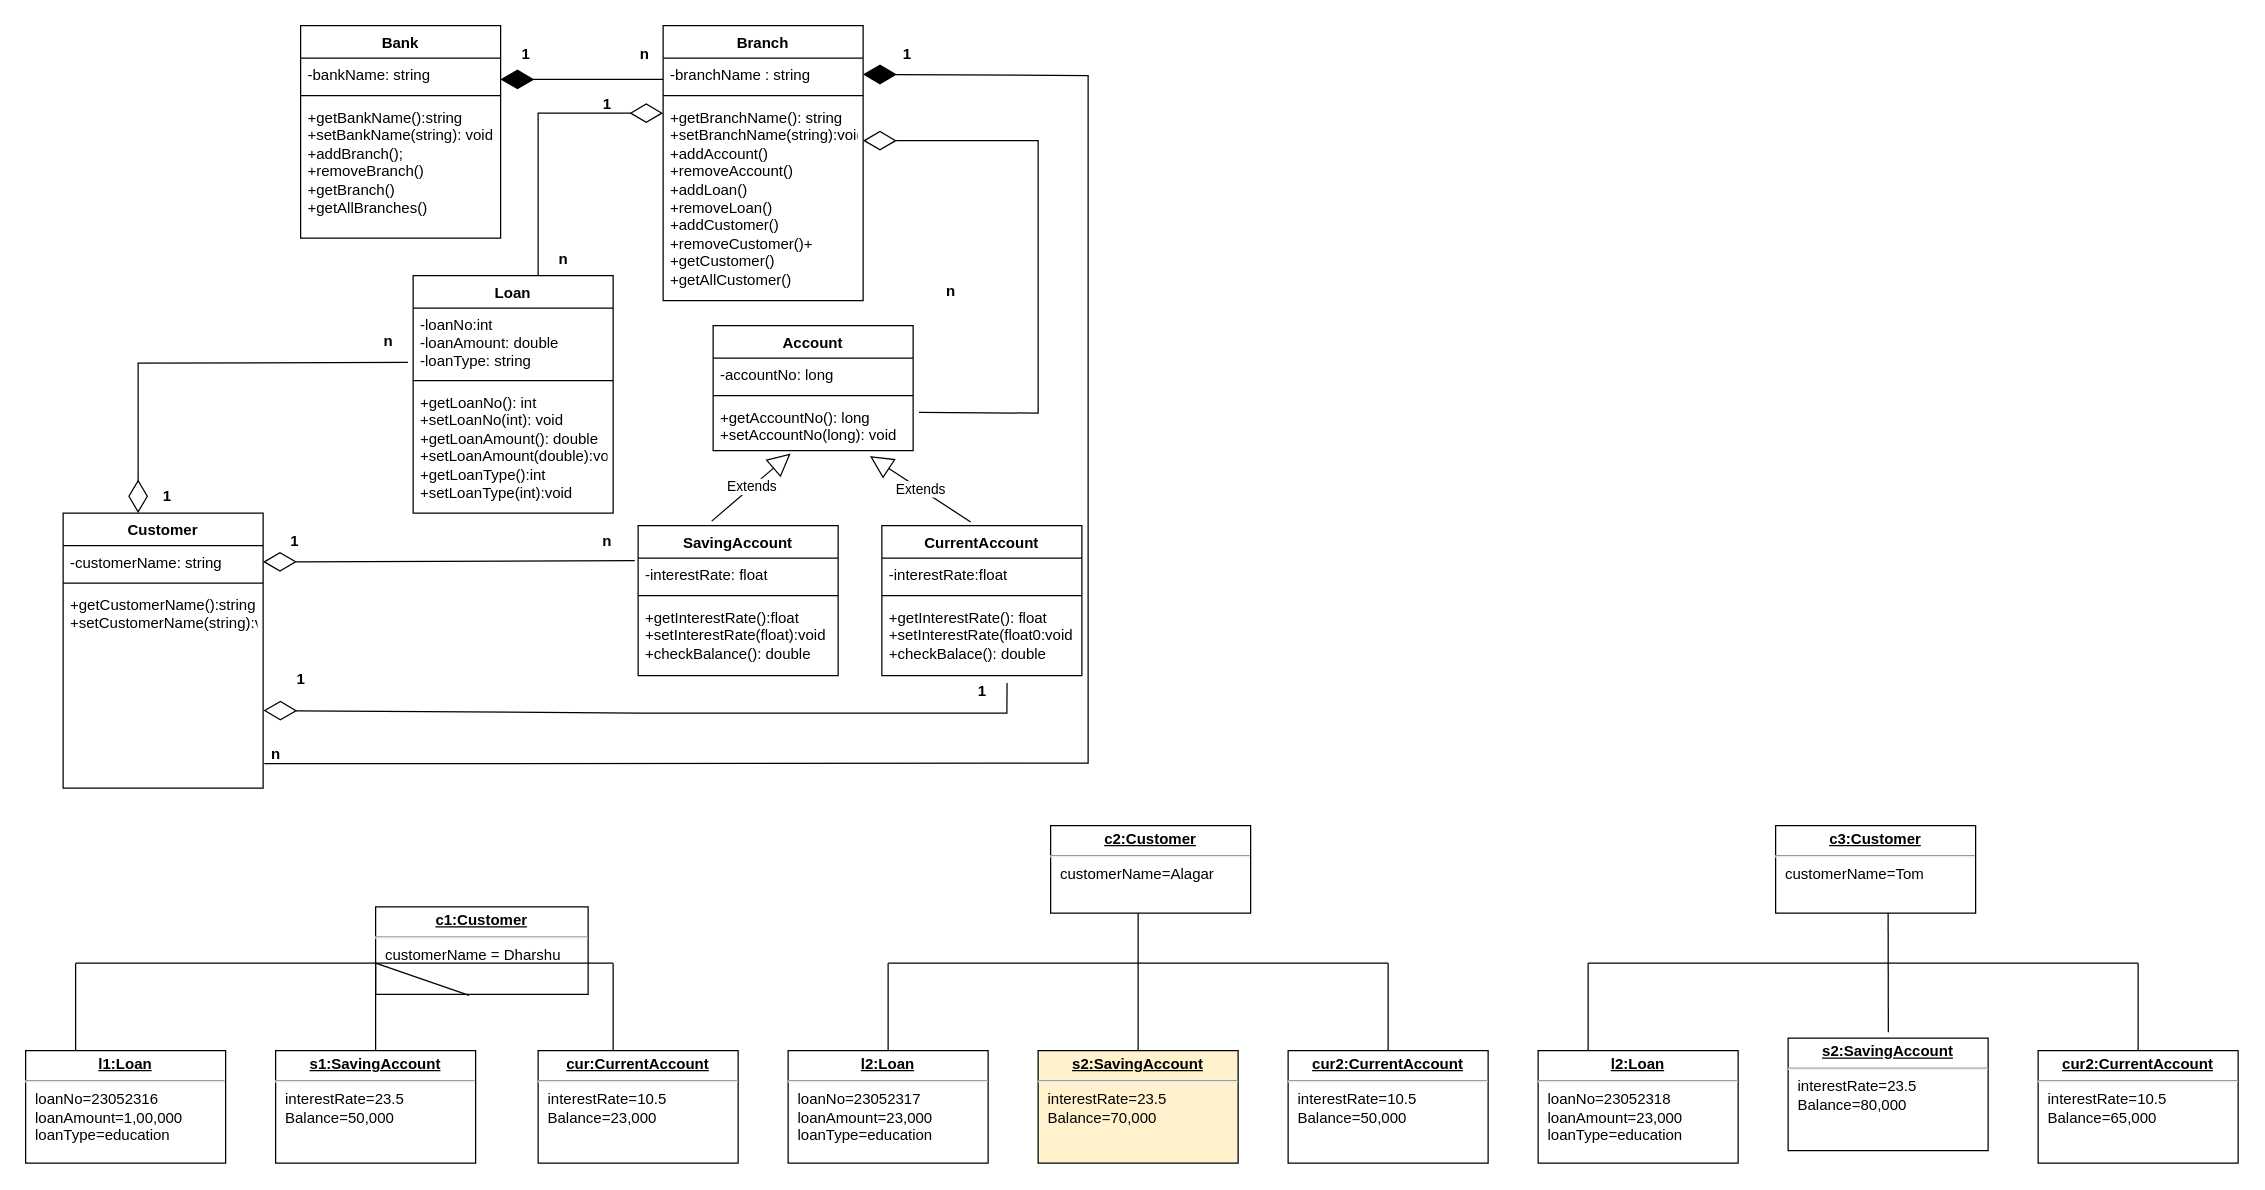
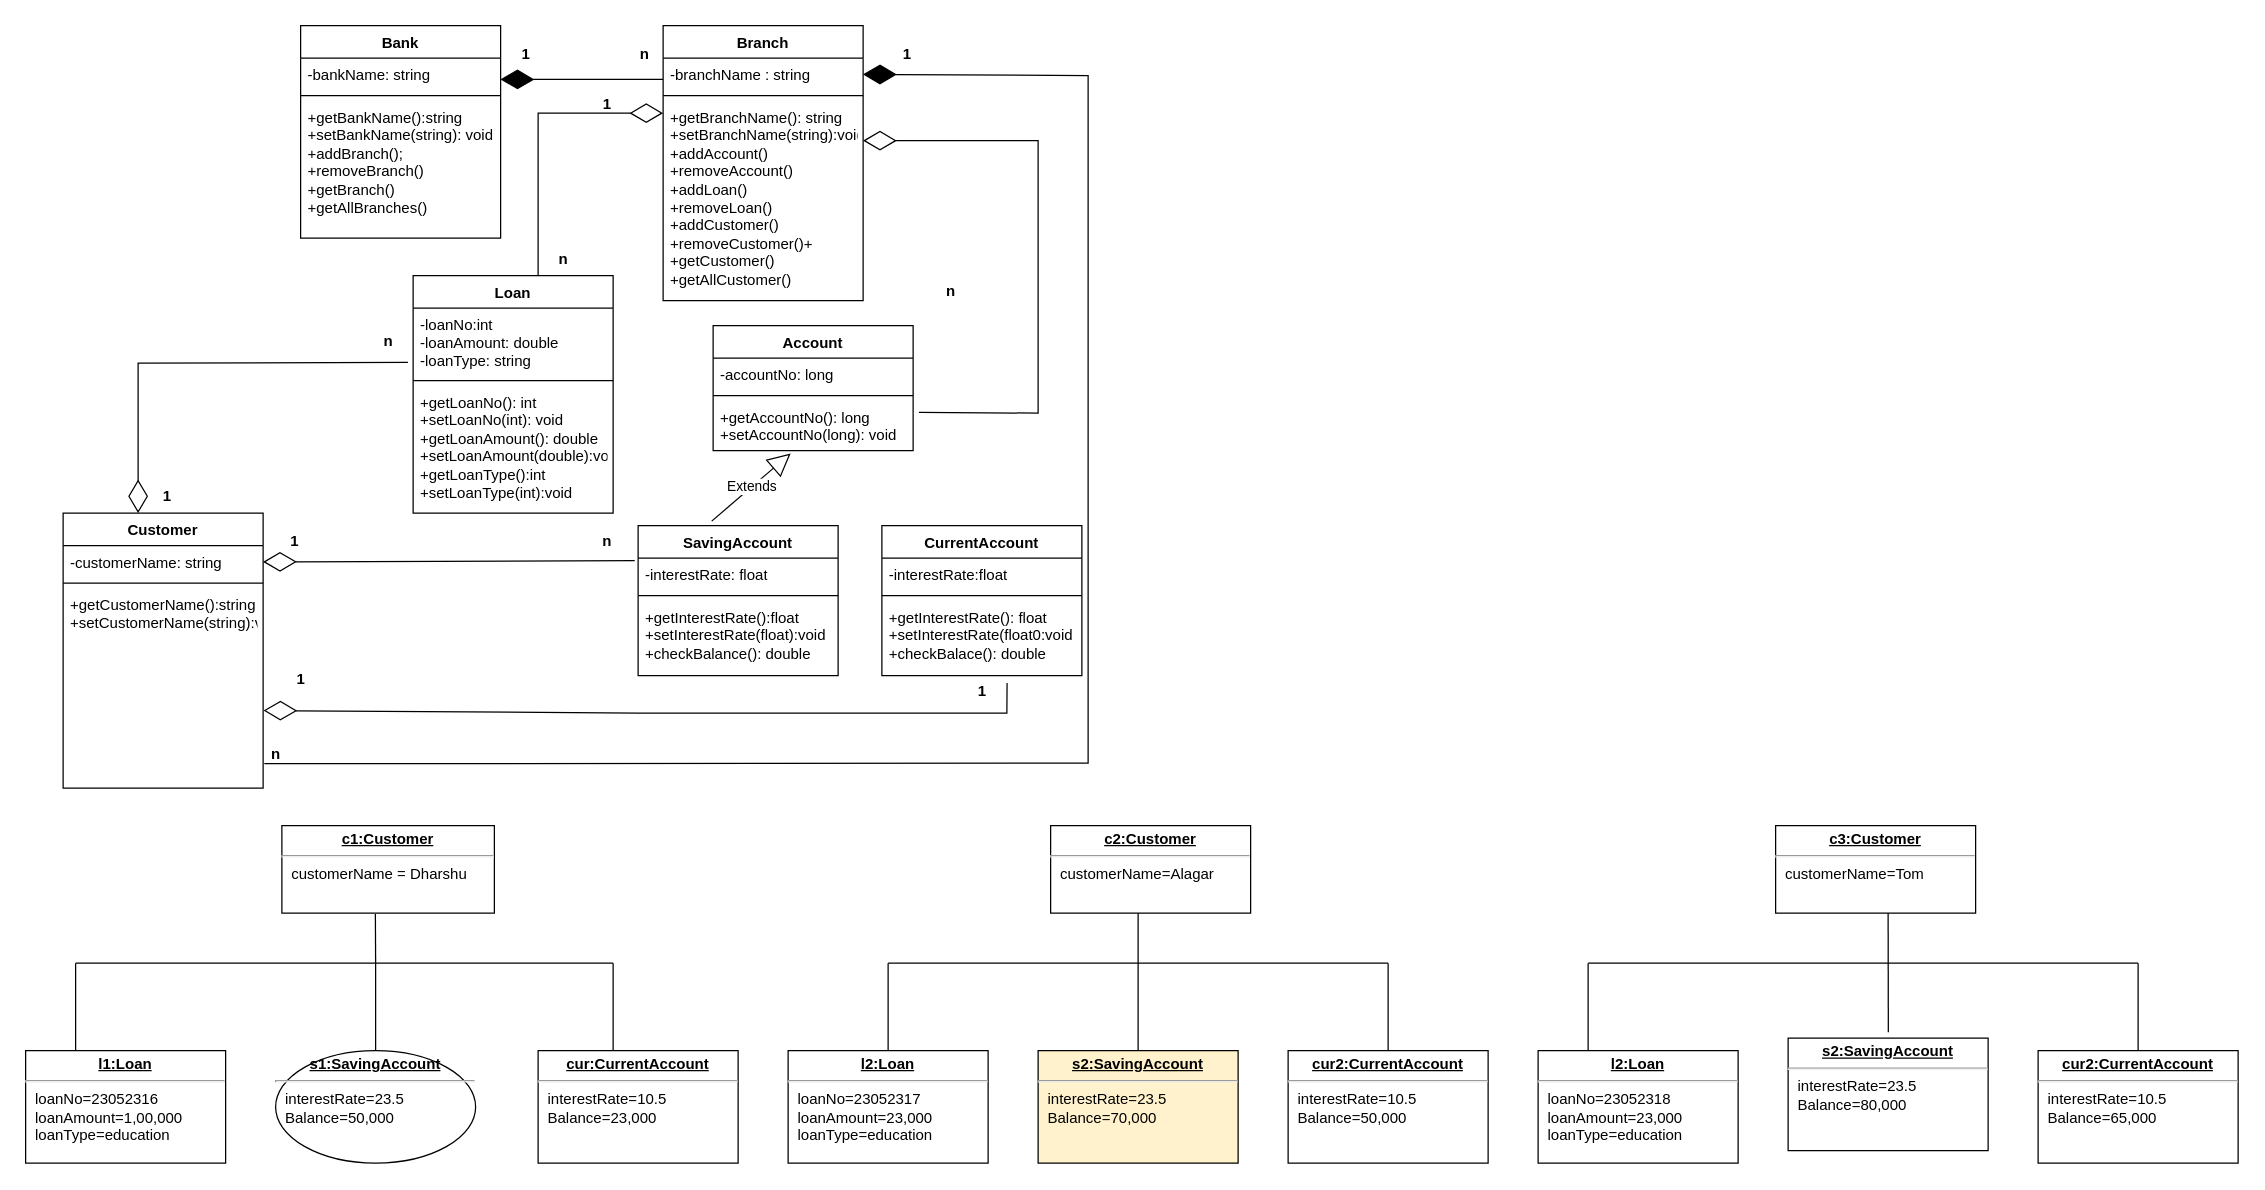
edge "CurrentAccount" -> "+getAccountNo(): long +setAccountNo(long): void": removed, label "Extends"
node "c1:Customer customerName = Dharshu": moved (482, 951) -> (388, 869)
node "s1:SavingAccount interestRate=23.5 Balance=50,000": shape rectangle -> ellipse
